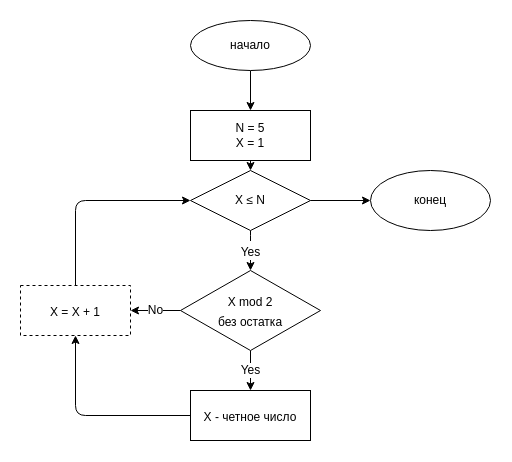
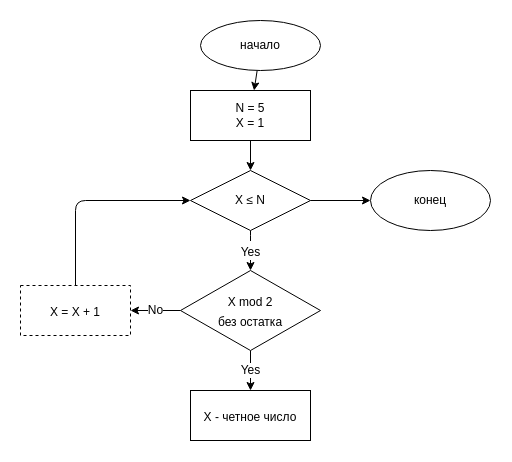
node "начало": moved (251, 46) -> (261, 46)
node "N = 5 X = 1": moved (251, 136) -> (251, 116)
edge "X - четное число" -> "X = X + 1": removed
